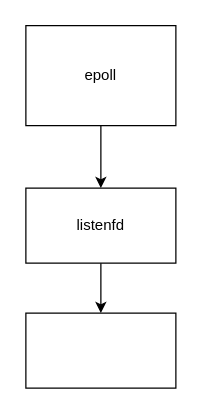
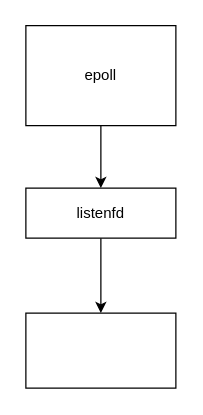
node "listenfd": size 150x75 -> 150x50
